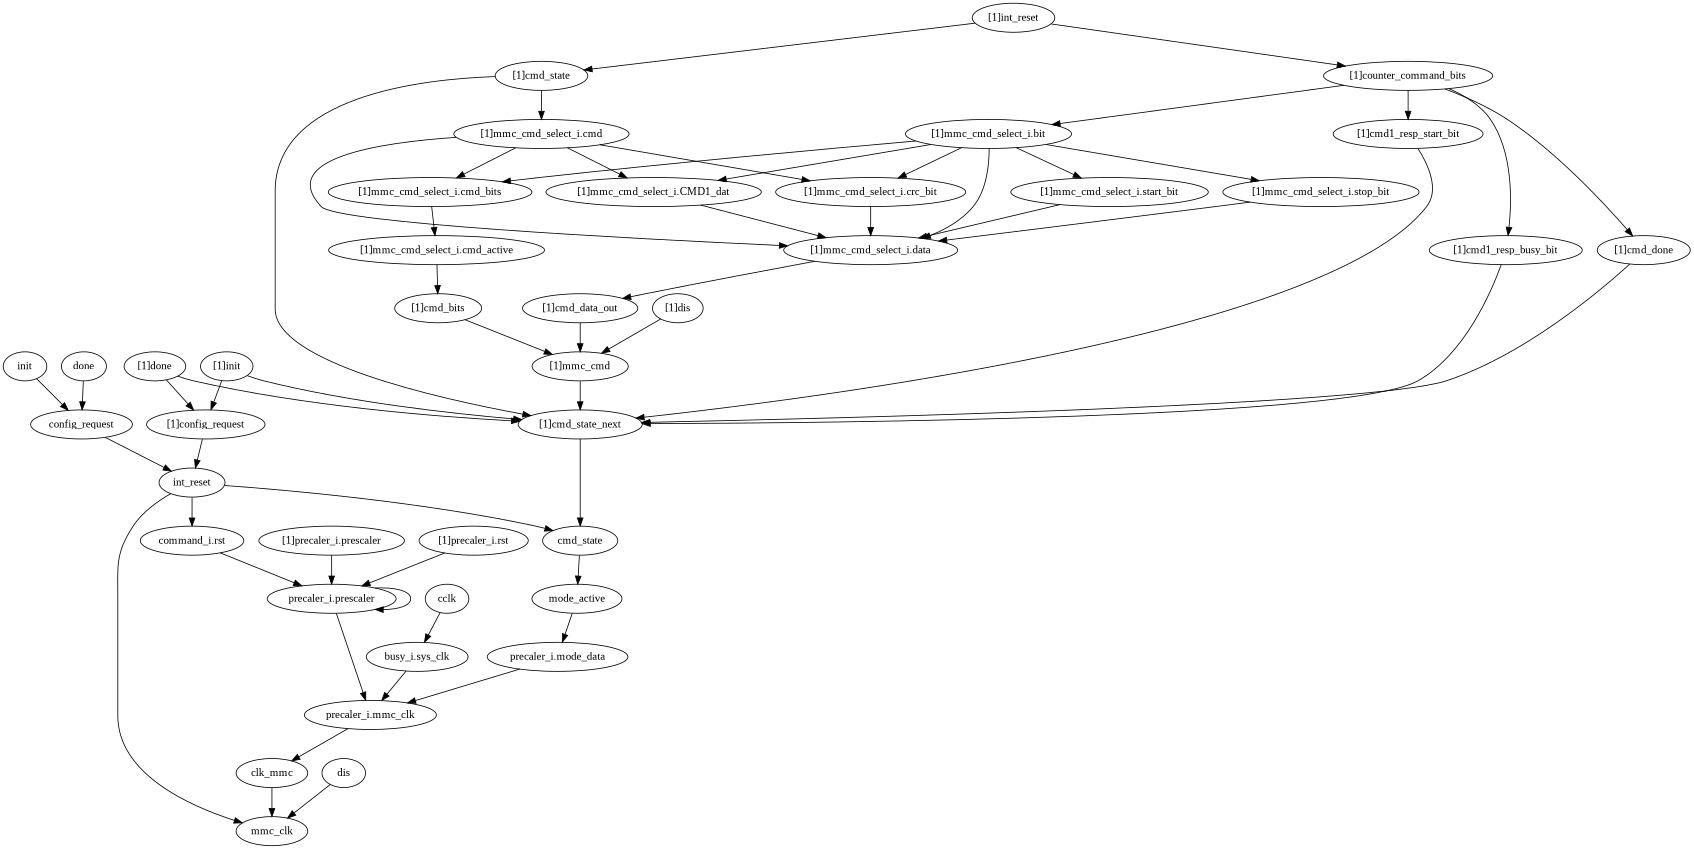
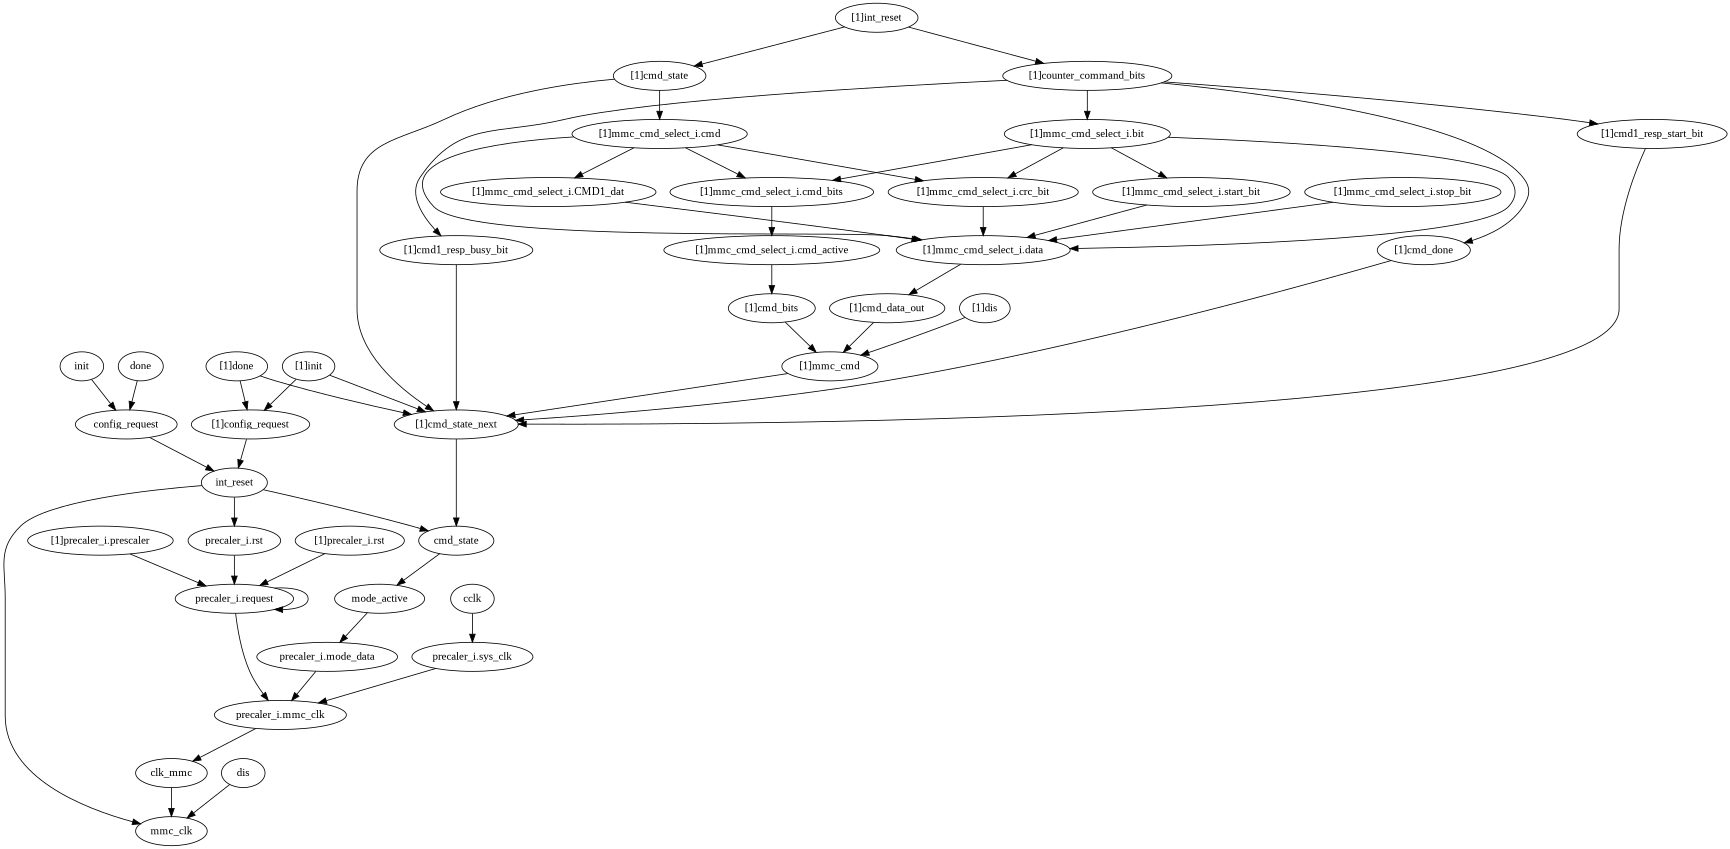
edge "[1]mmc_cmd_select_i.bit" -> "[1]mmc_cmd_select_i.CMD1_dat": removed
edge "[1]mmc_cmd_select_i.bit" -> "[1]mmc_cmd_select_i.stop_bit": removed
node "command_i.rst": label "command_i.rst" -> "precaler_i.rst"
node "precaler_i.prescaler": label "precaler_i.prescaler" -> "precaler_i.request"
node "busy_i.sys_clk": label "busy_i.sys_clk" -> "precaler_i.sys_clk"
